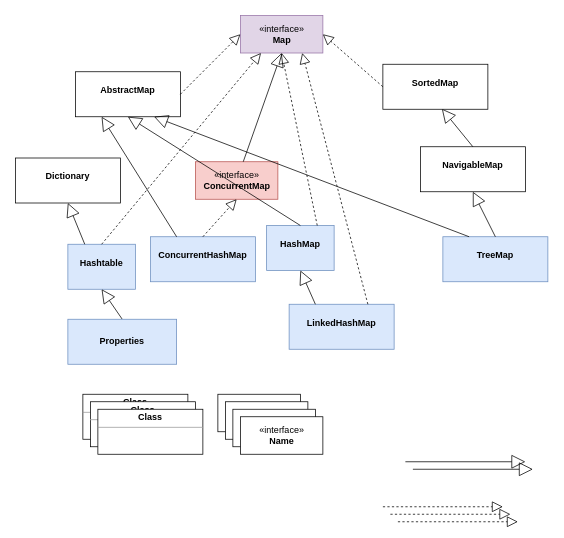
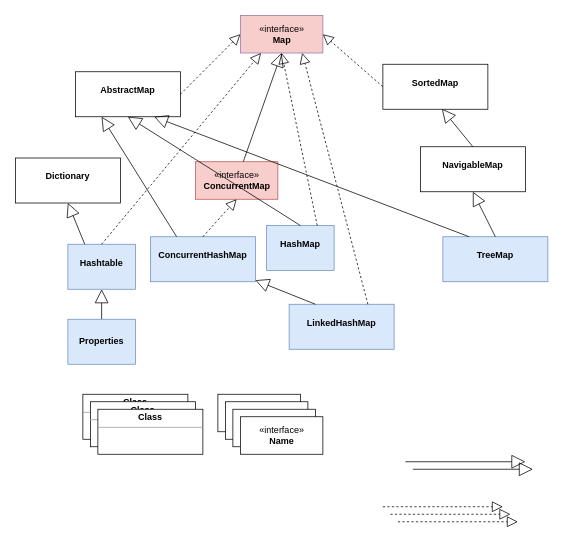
node "«interface» Map": fillcolor #e1d5e7 -> #f8cecc
edge "LinkedHashMap" -> "HashMap": now "LinkedHashMap" -> "ConcurrentHashMap"
node "Properties": size 109x45 -> 68x45
